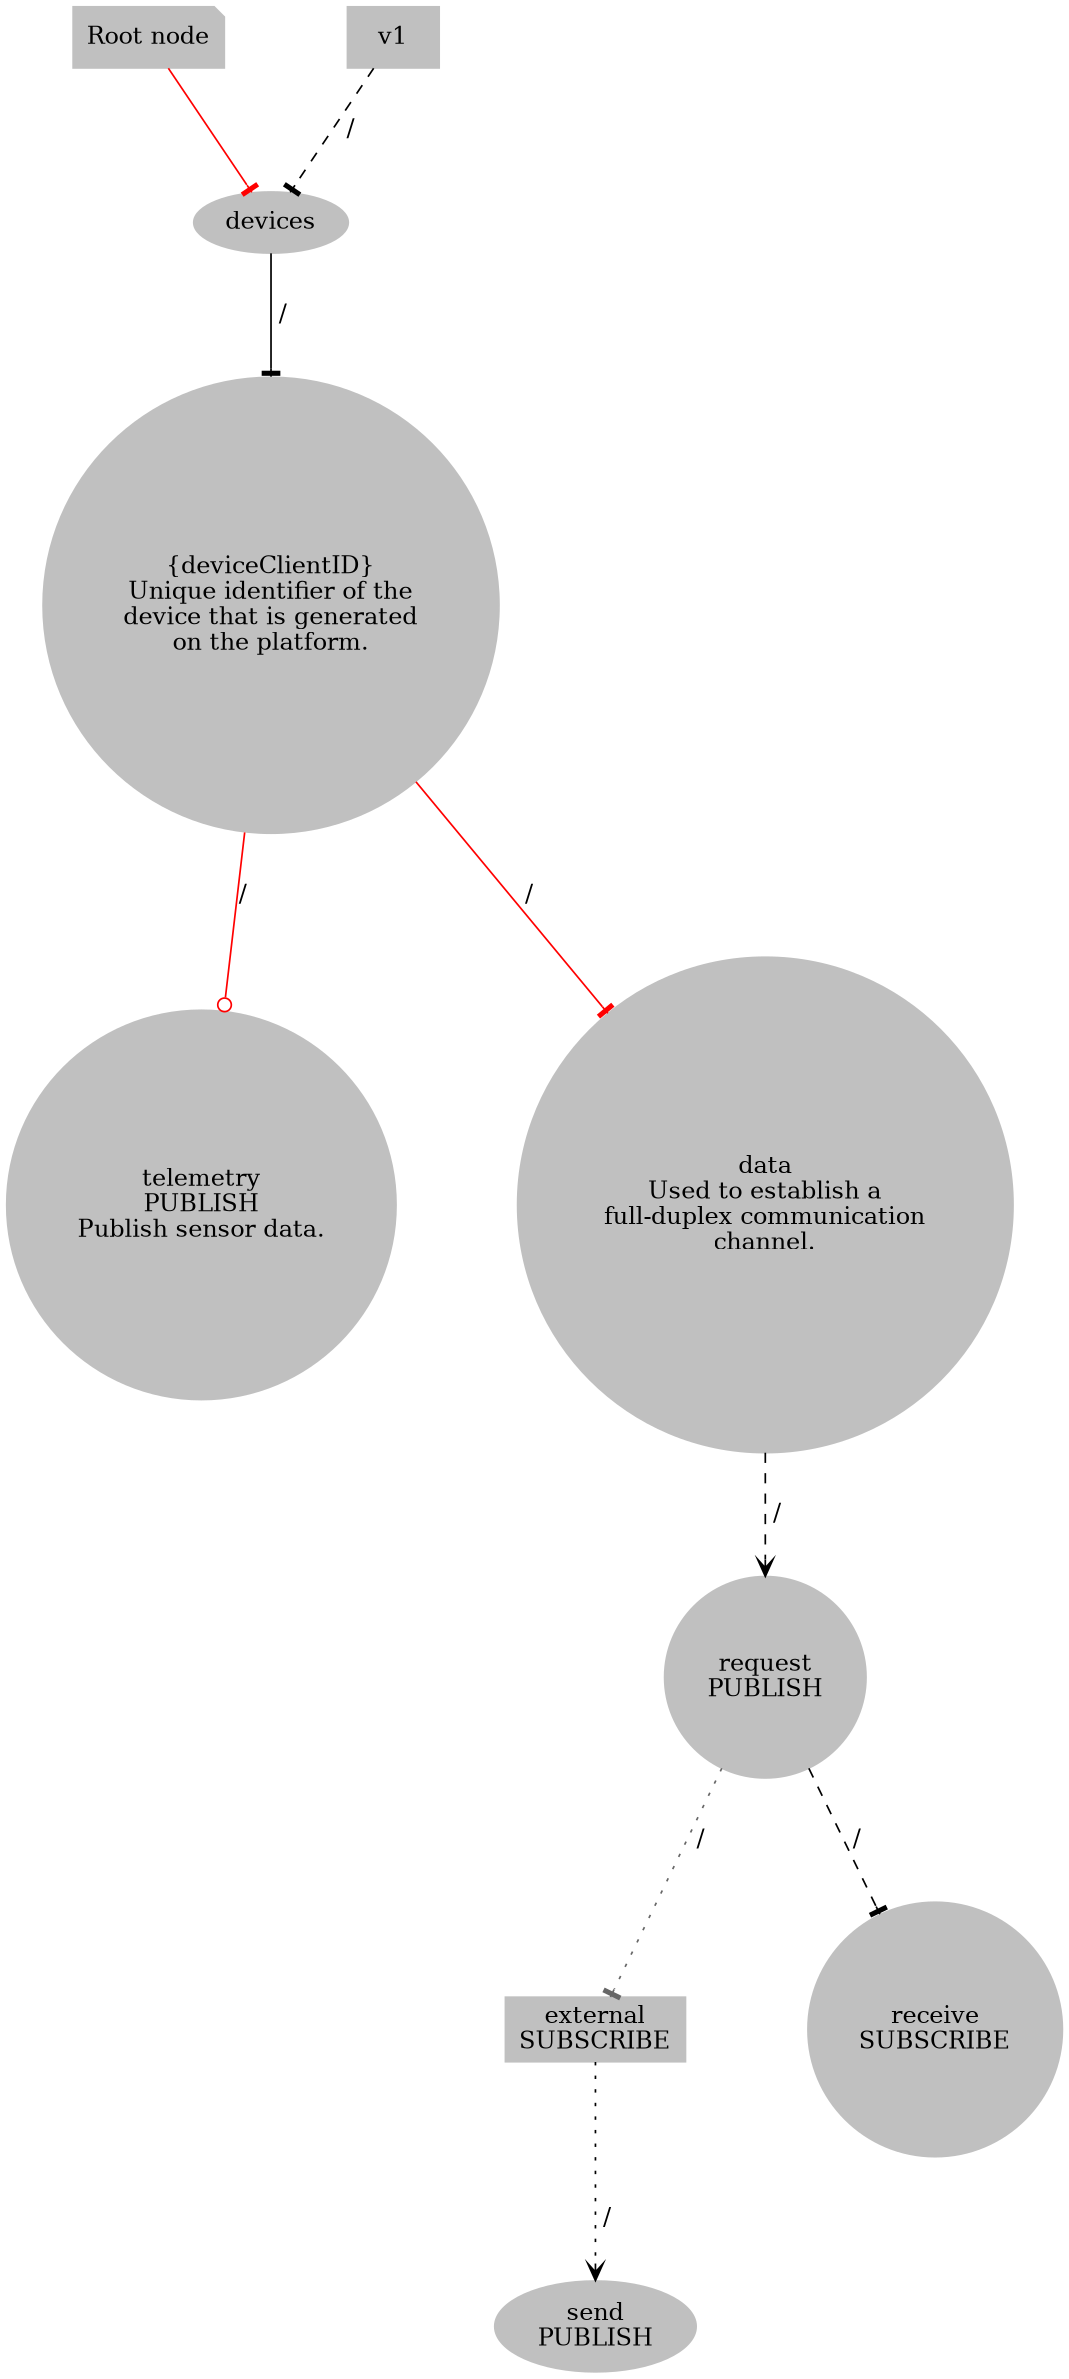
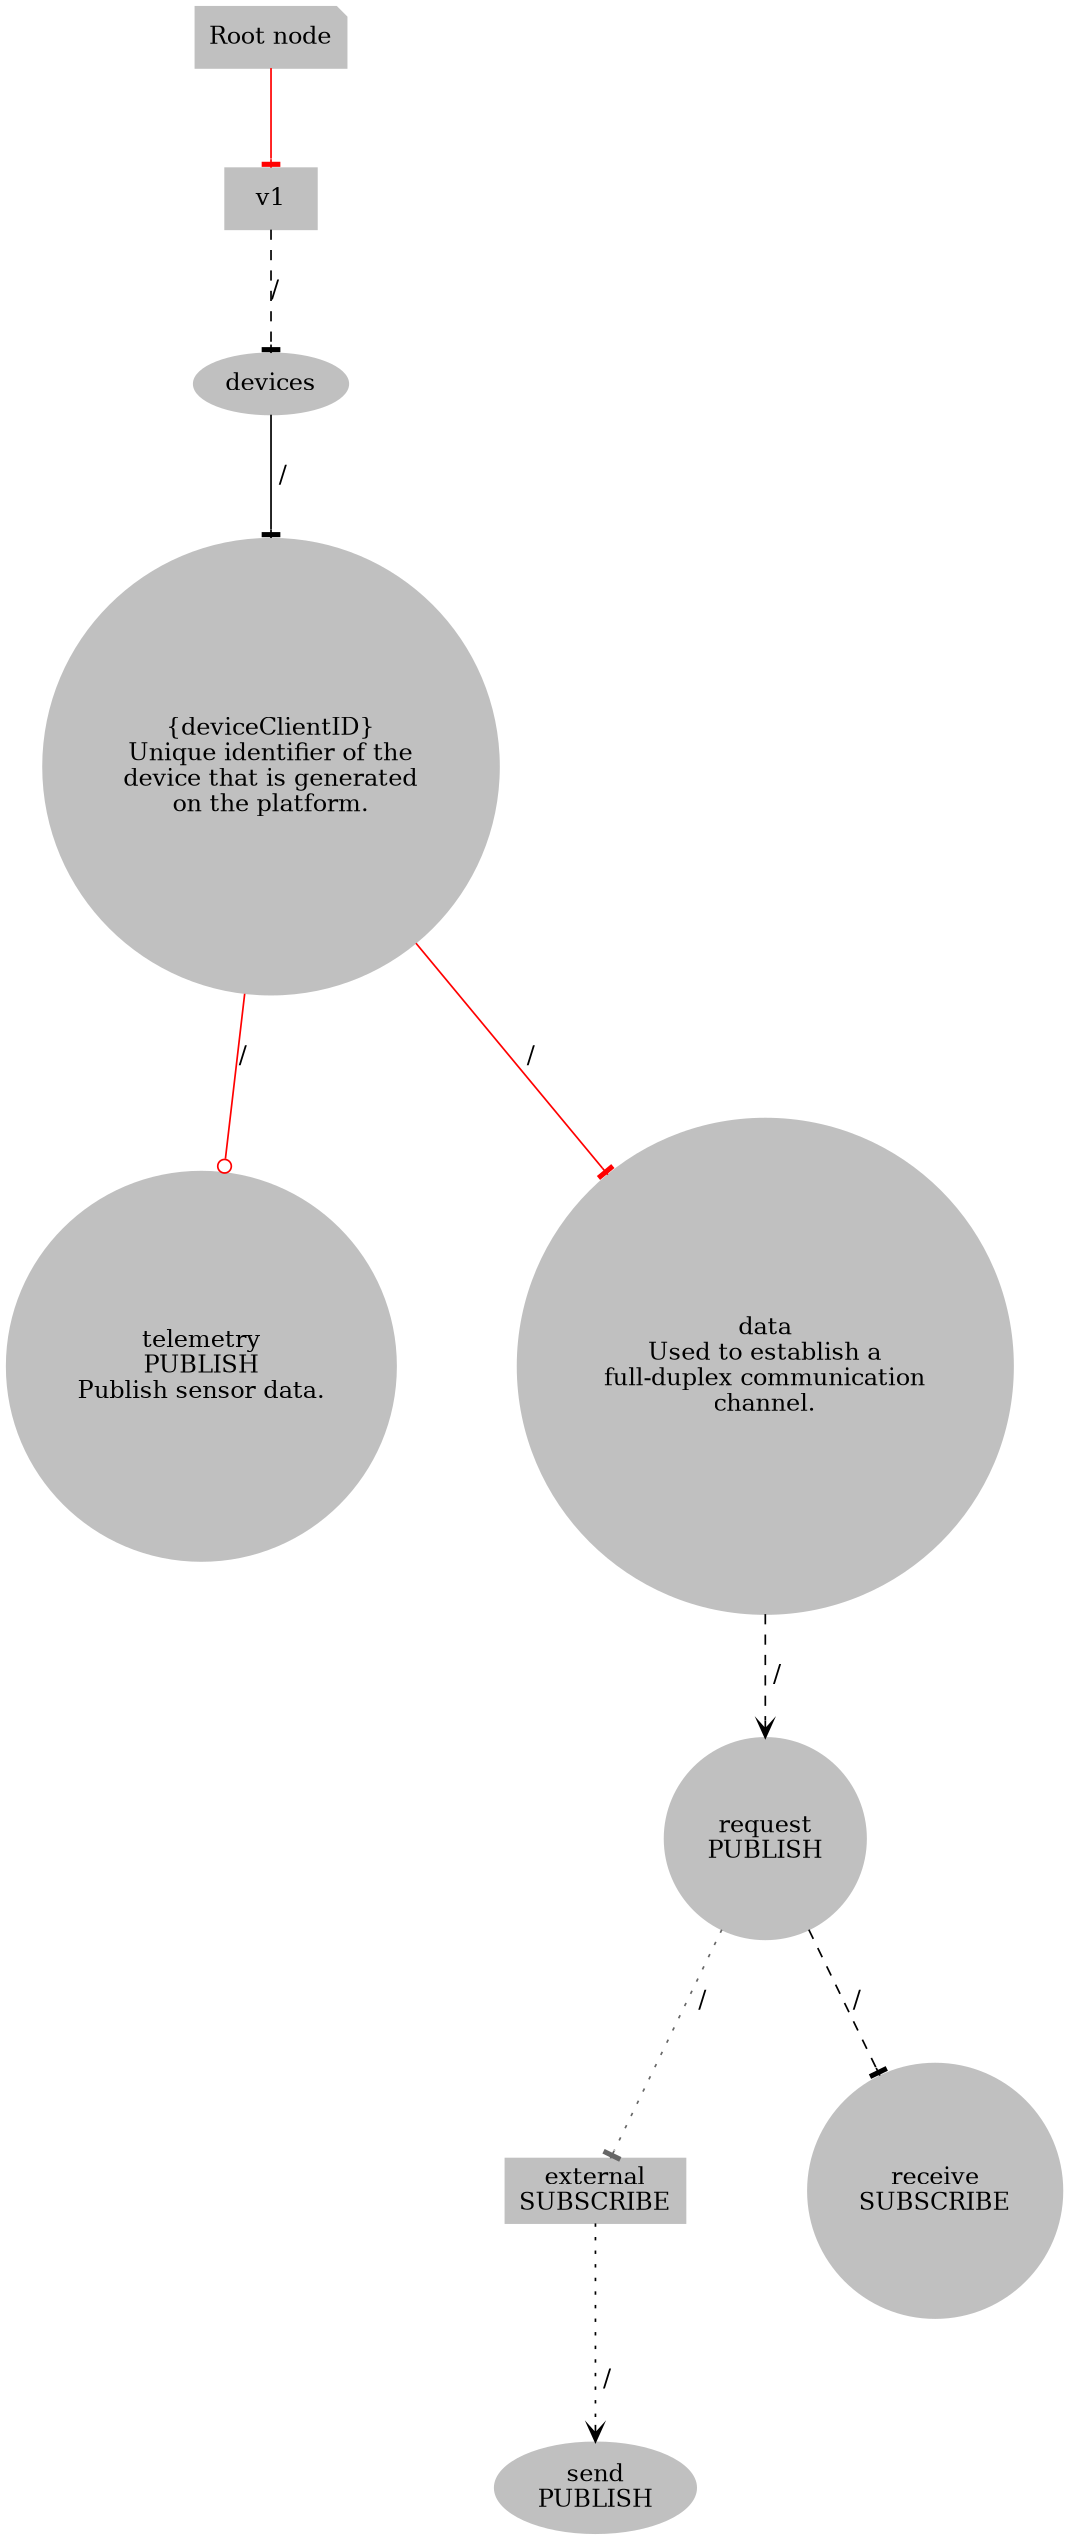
edge "Root node" -> "devices": now "Root node" -> "v1"
edge "v1" -> "devices": label " /" -> "/"
